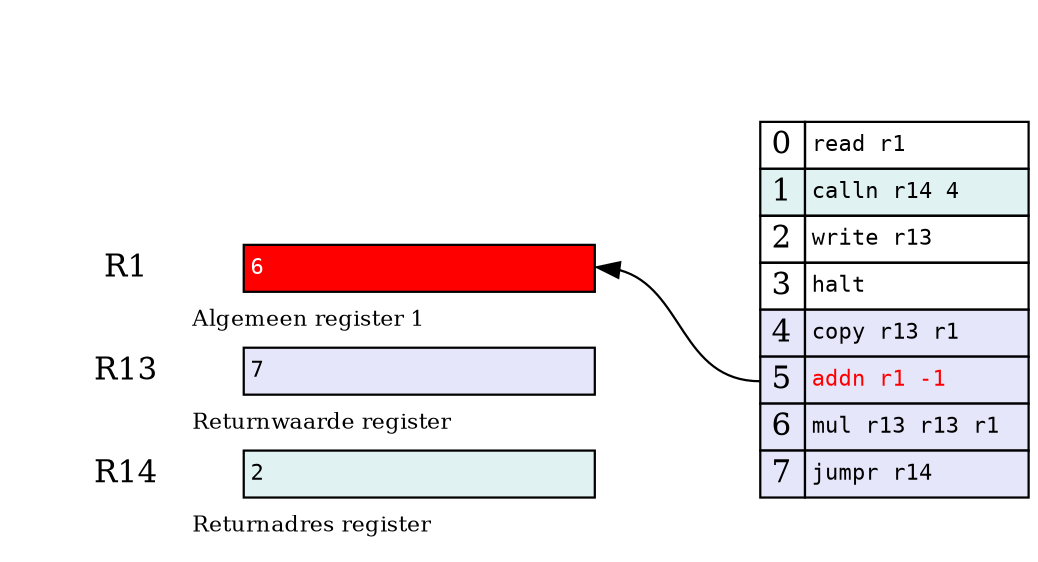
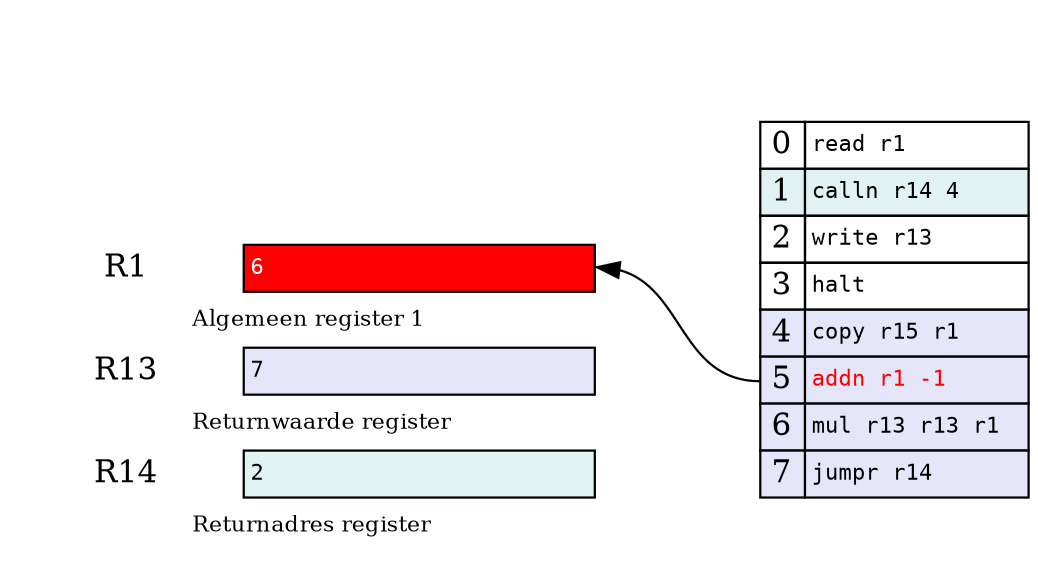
node "0": text "copy r13 r1" -> "copy r15 r1"
